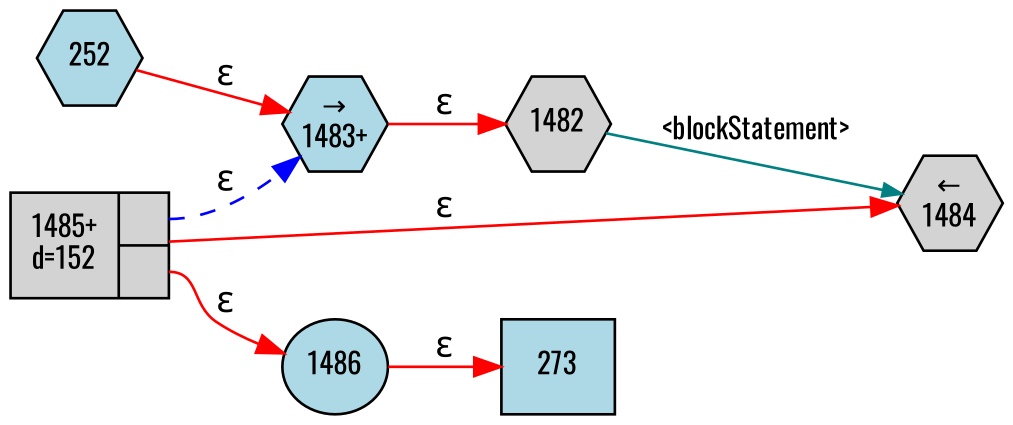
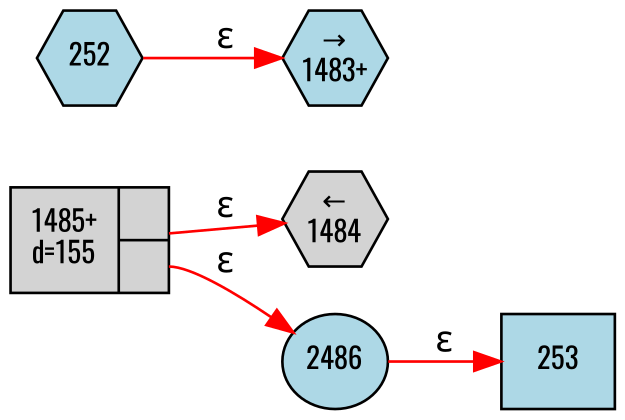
node "1482": removed
edge "1485+" -> "→ 1483+": removed, label "ε"
node "1485+": text "d=152" -> "d=155"
node "1486": label "1486" -> "2486"
node "273": label "273" -> "253"
